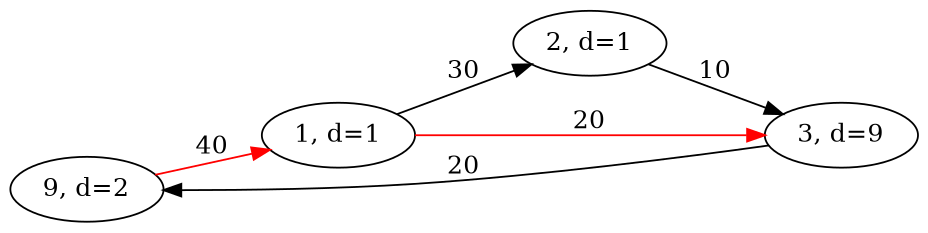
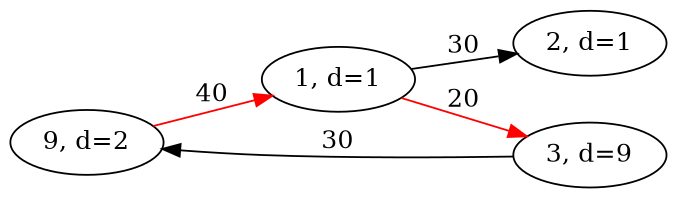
edge "2, d=1" -> "3, d=9": removed, label "10"
edge "3, d=9" -> "9, d=2": label "20" -> "30"
